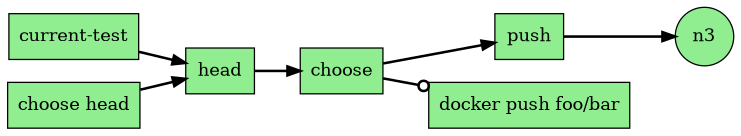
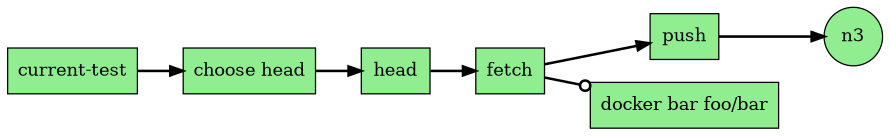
edge "current-test" -> "head": now "current-test" -> "choose head"
node "choose": label "choose" -> "fetch"
node "docker push foo/bar": label "docker push foo/bar" -> "docker bar foo/bar"
